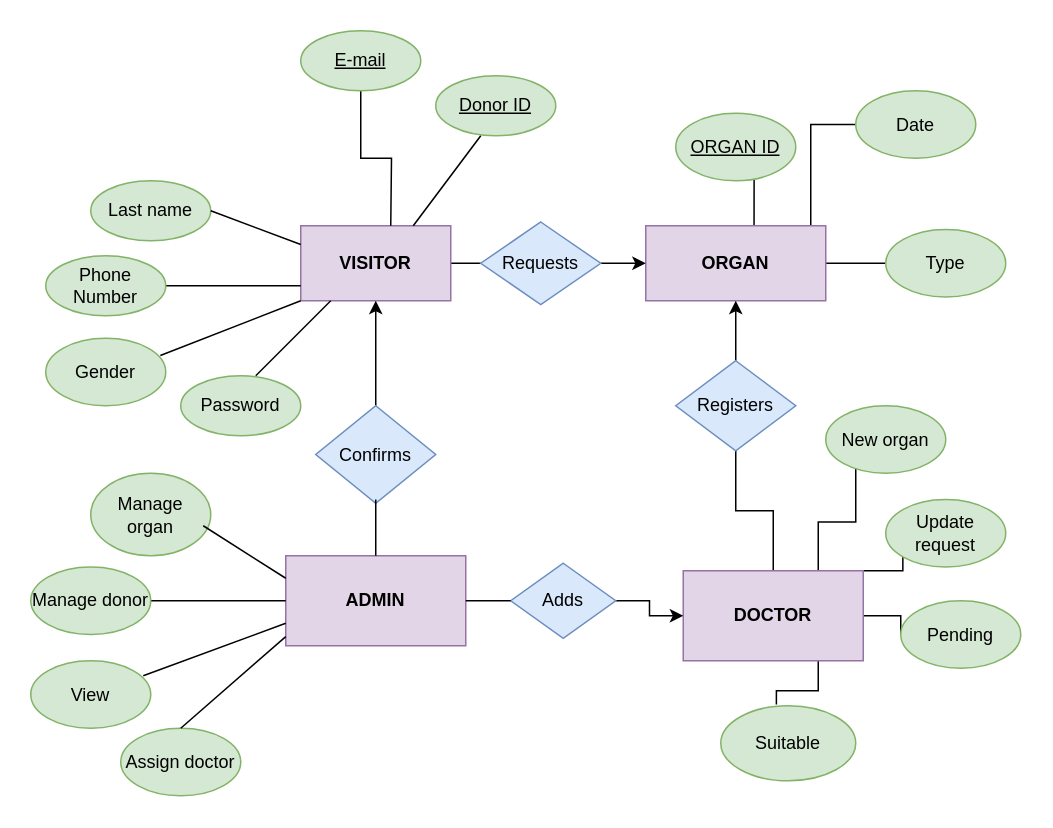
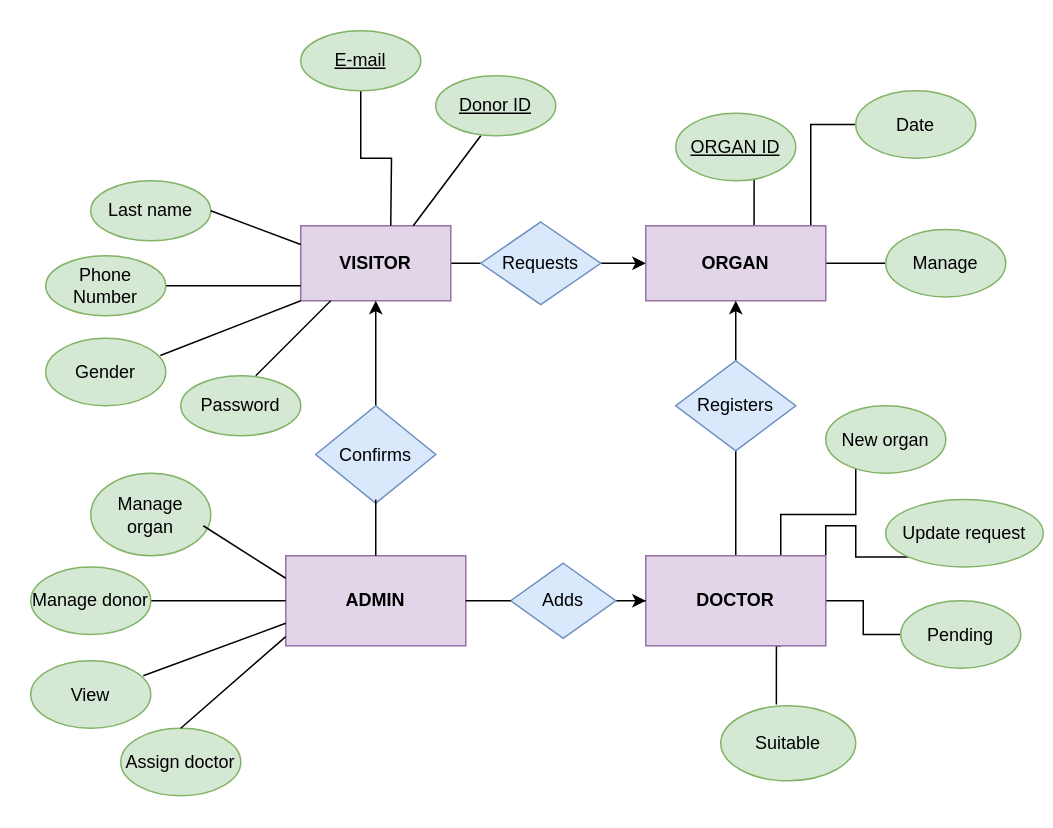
node "Type": label "Type" -> "Manage"
node "Update request": size 120x68 -> 158x68
node "DOCTOR": moved (773, 616) -> (736, 601)
